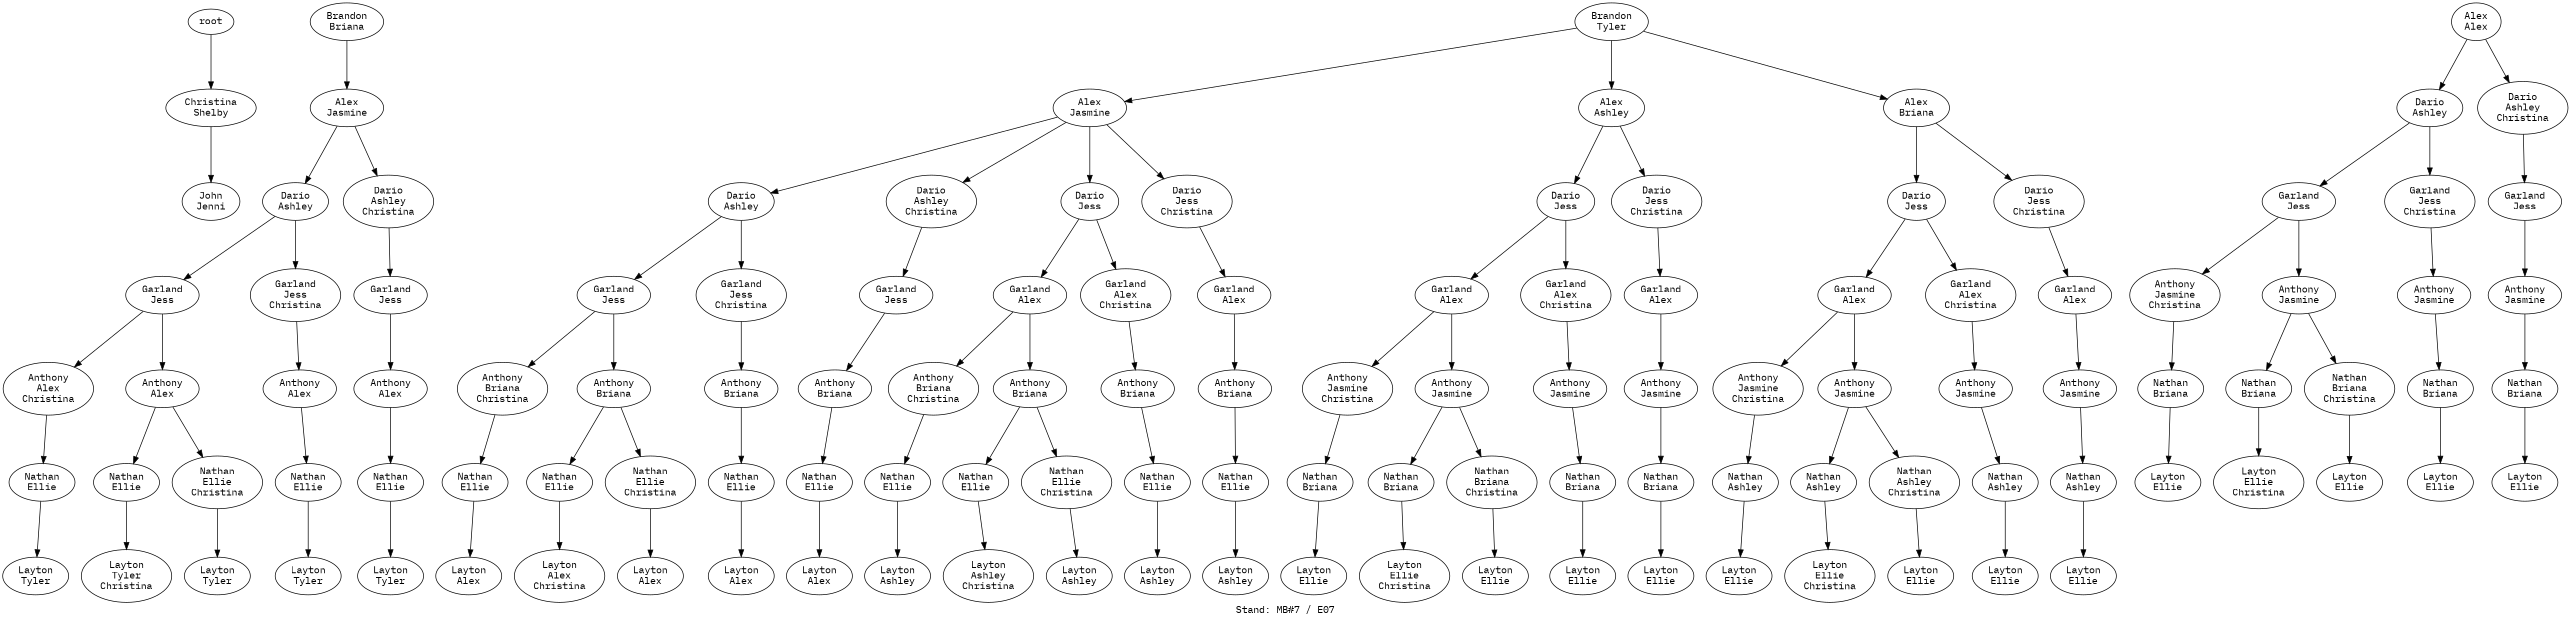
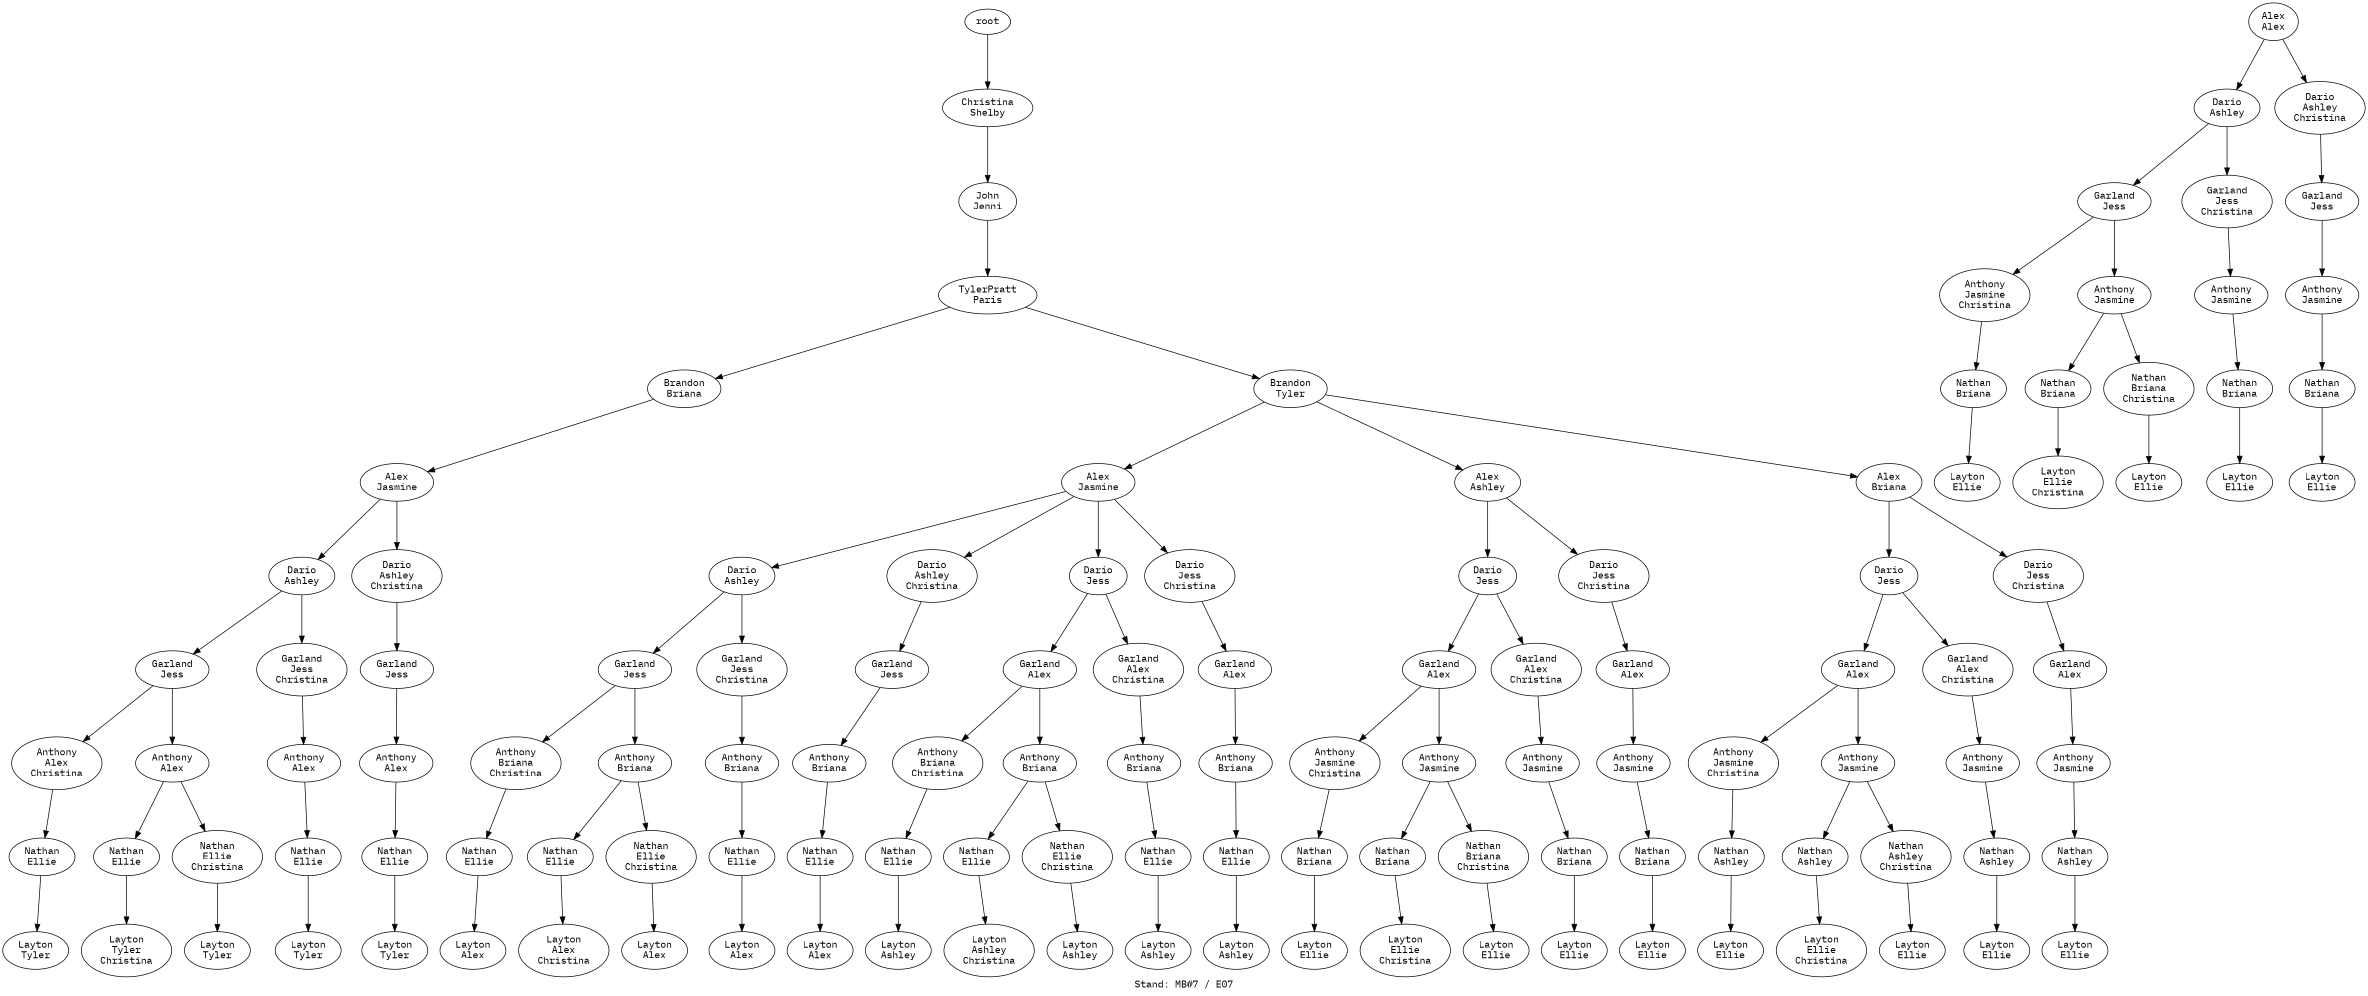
node "TylerPratt Paris": added
